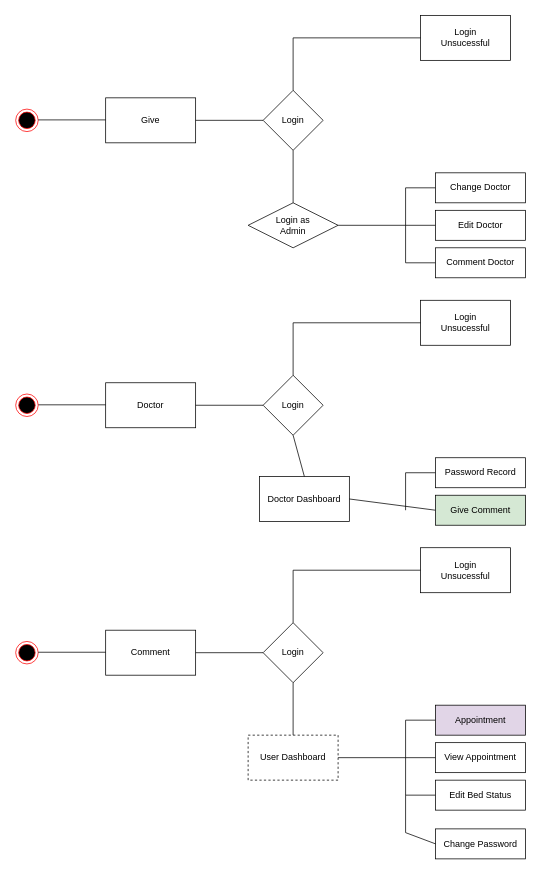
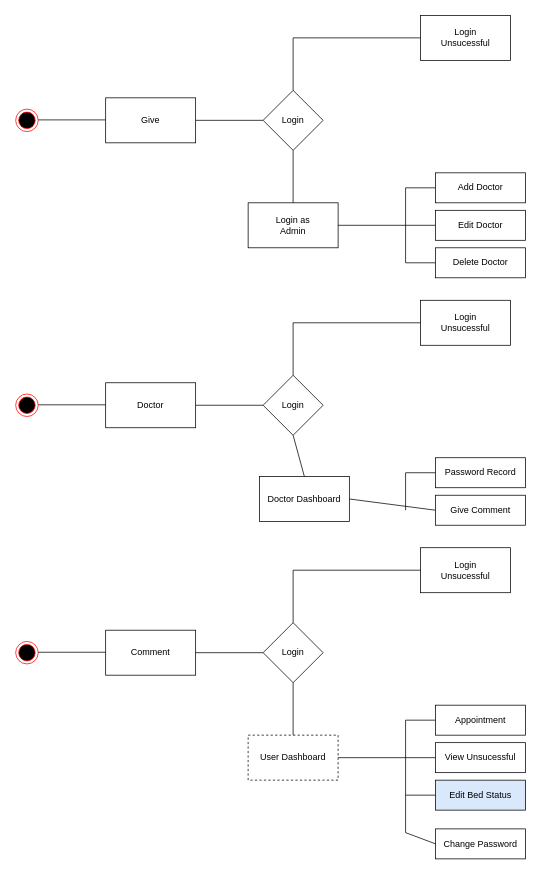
node "Change Doctor": label "Change Doctor" -> "Add Doctor"
node "Login as Admin": shape diamond -> rectangle
node "Comment Doctor": label "Comment Doctor" -> "Delete Doctor"
node "Give Comment": fillcolor #d5e8d4 -> #ffffff
node "Appointment": fillcolor #e1d5e7 -> #ffffff
node "View Appointment": label "View Appointment" -> "View Unsucessful"
node "Edit Bed Status": fillcolor #ffffff -> #dae8fc
